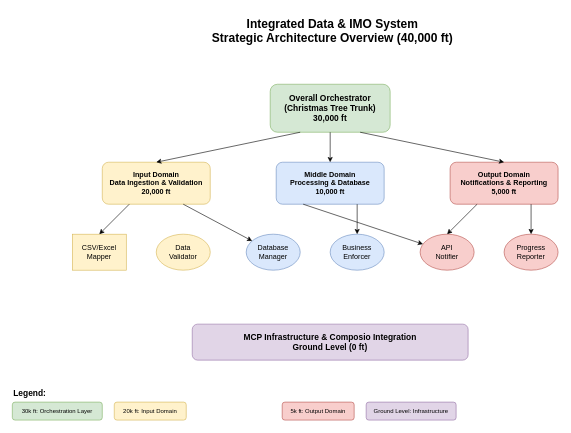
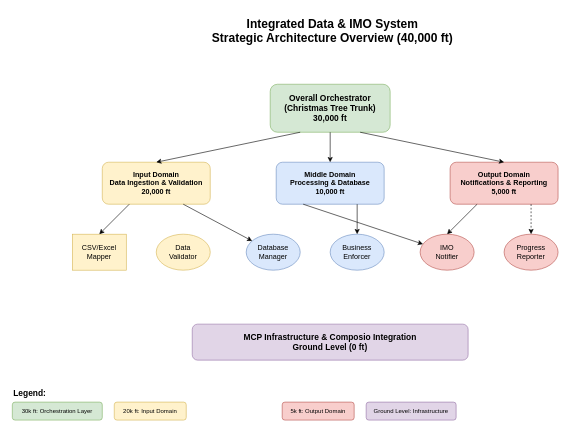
edge "Output Domain Notifications & Reporting 5,000 ft" -> "Progress Reporter": style solid -> dashed
node "API Notifier": label "API Notifier" -> "IMO Notifier"
